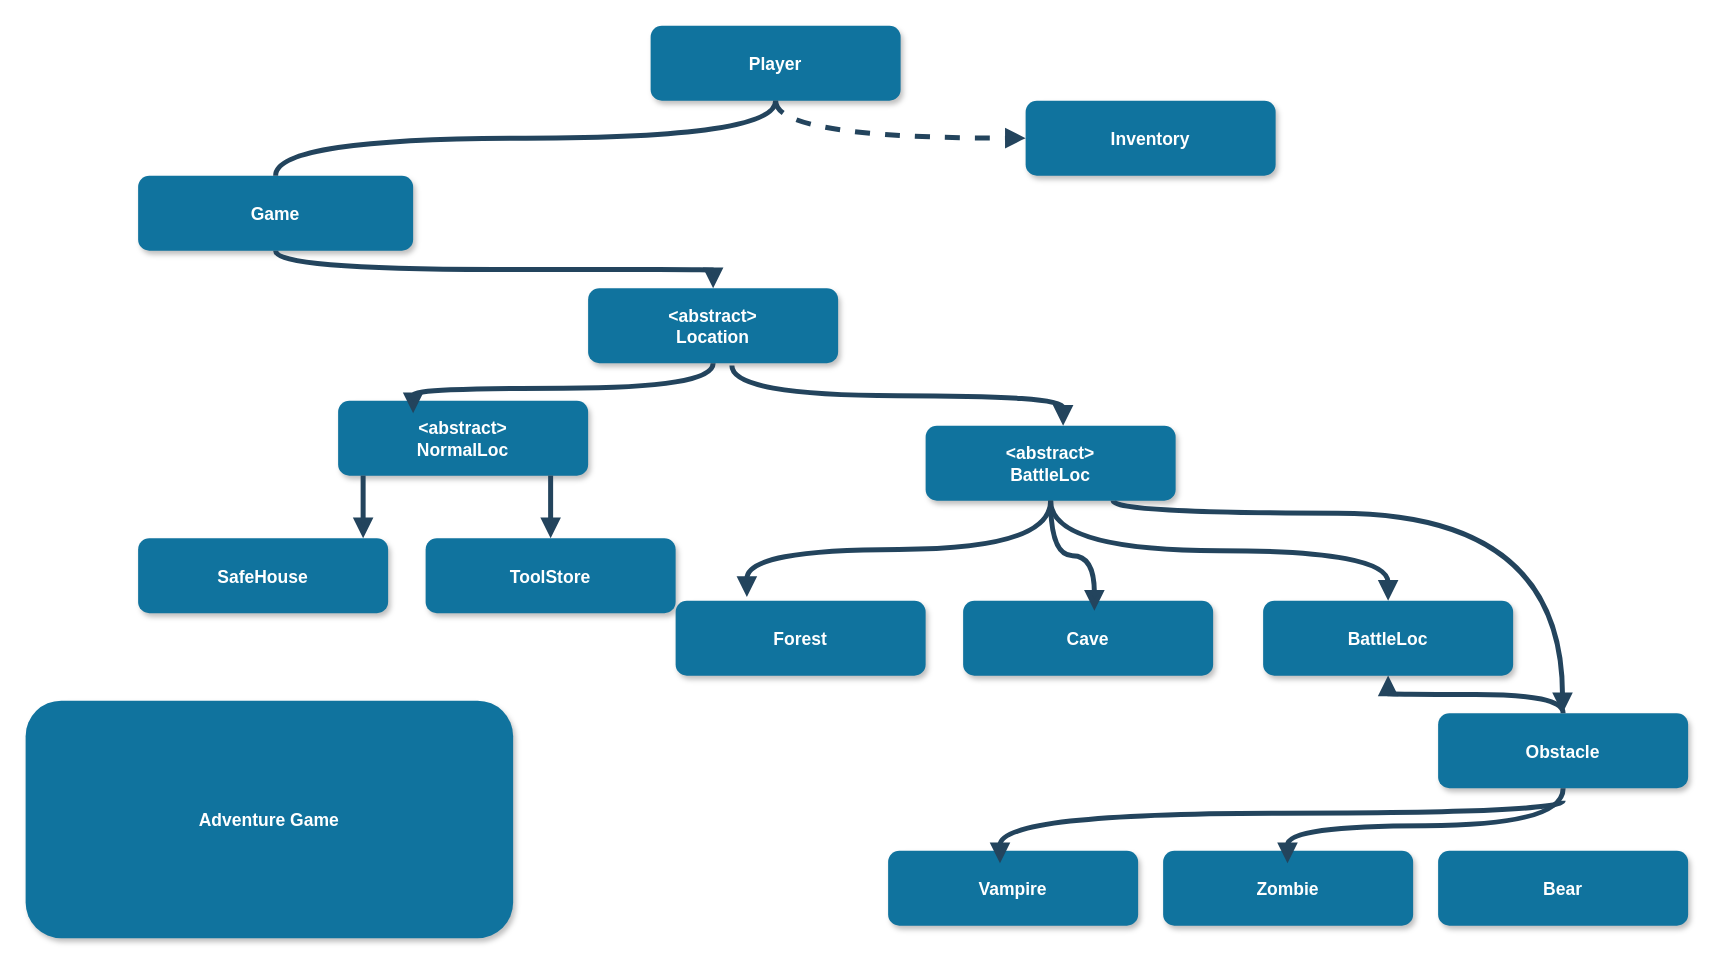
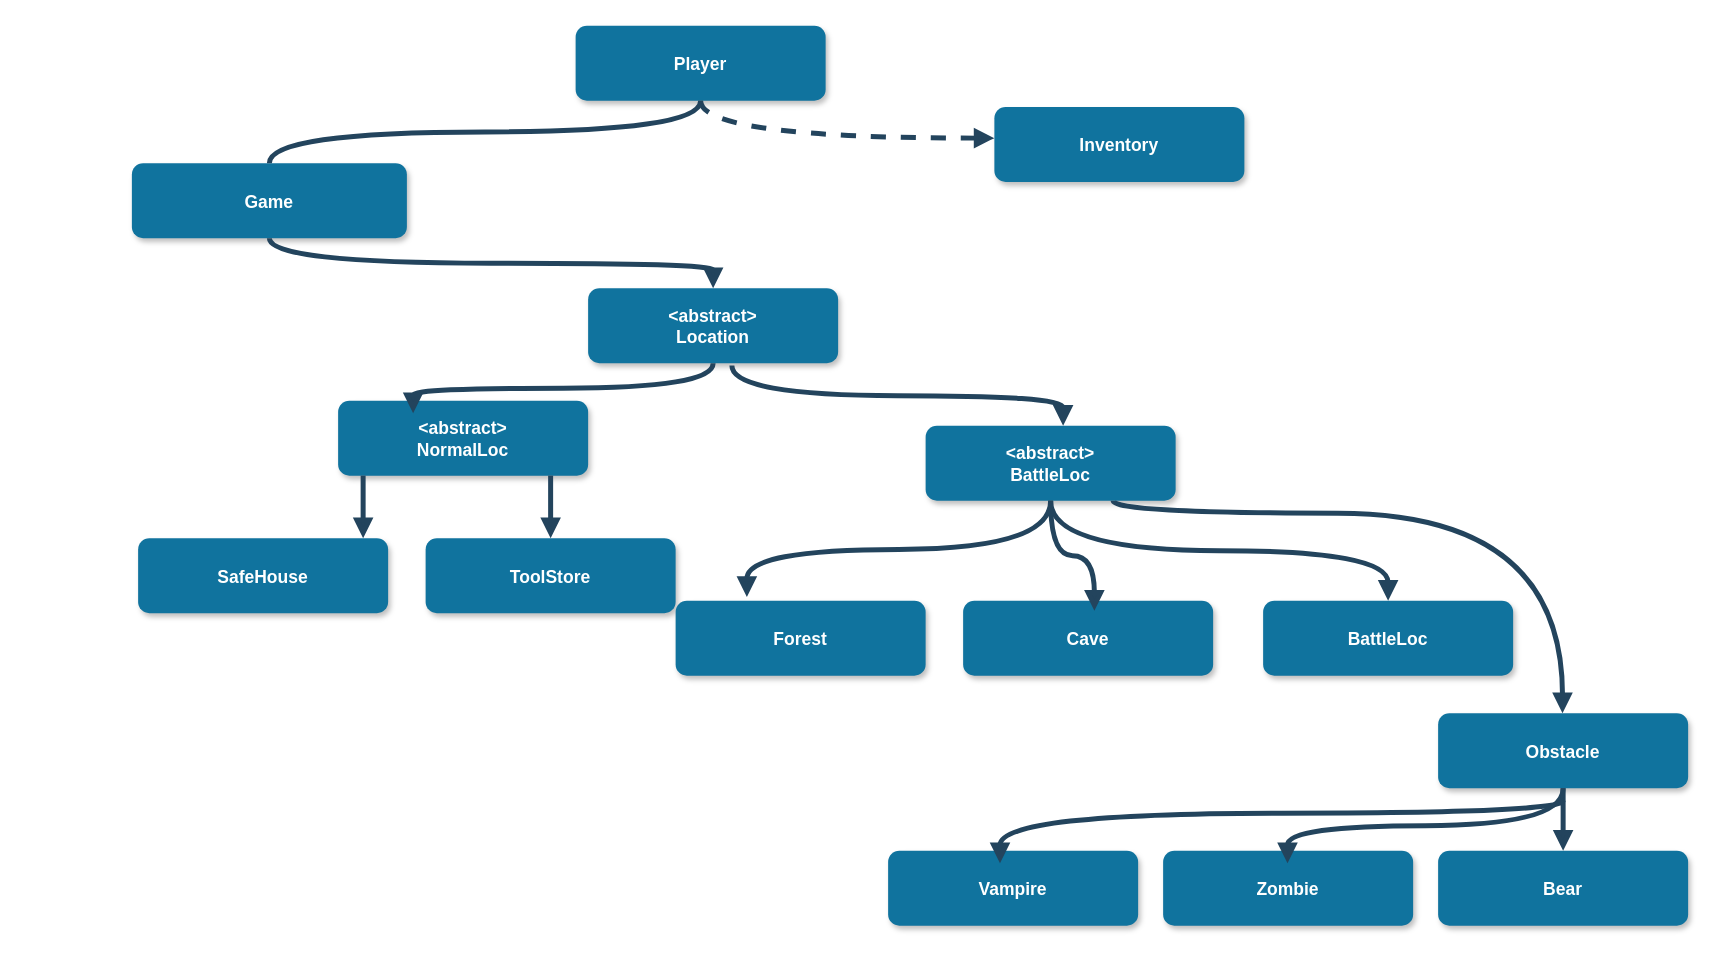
node "Player": moved (776, 63) -> (701, 63)
node "Inventory": moved (1151, 138) -> (1119, 144)
node "Game": moved (276, 213) -> (269, 201)
edge "Obstacle" -> "BattleLoc": now "Obstacle" -> "Bear"
node "Adventure Game": removed
